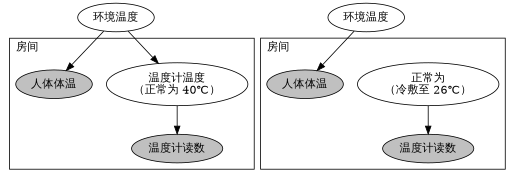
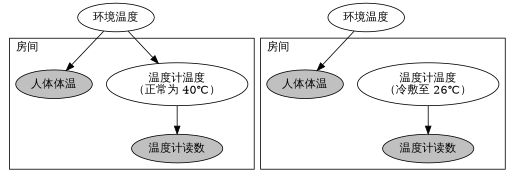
node "正常为 （冷敷至 26℃）": label "正常为 （冷敷至 26℃）" -> "温度计温度 （冷敷至 26℃）"
